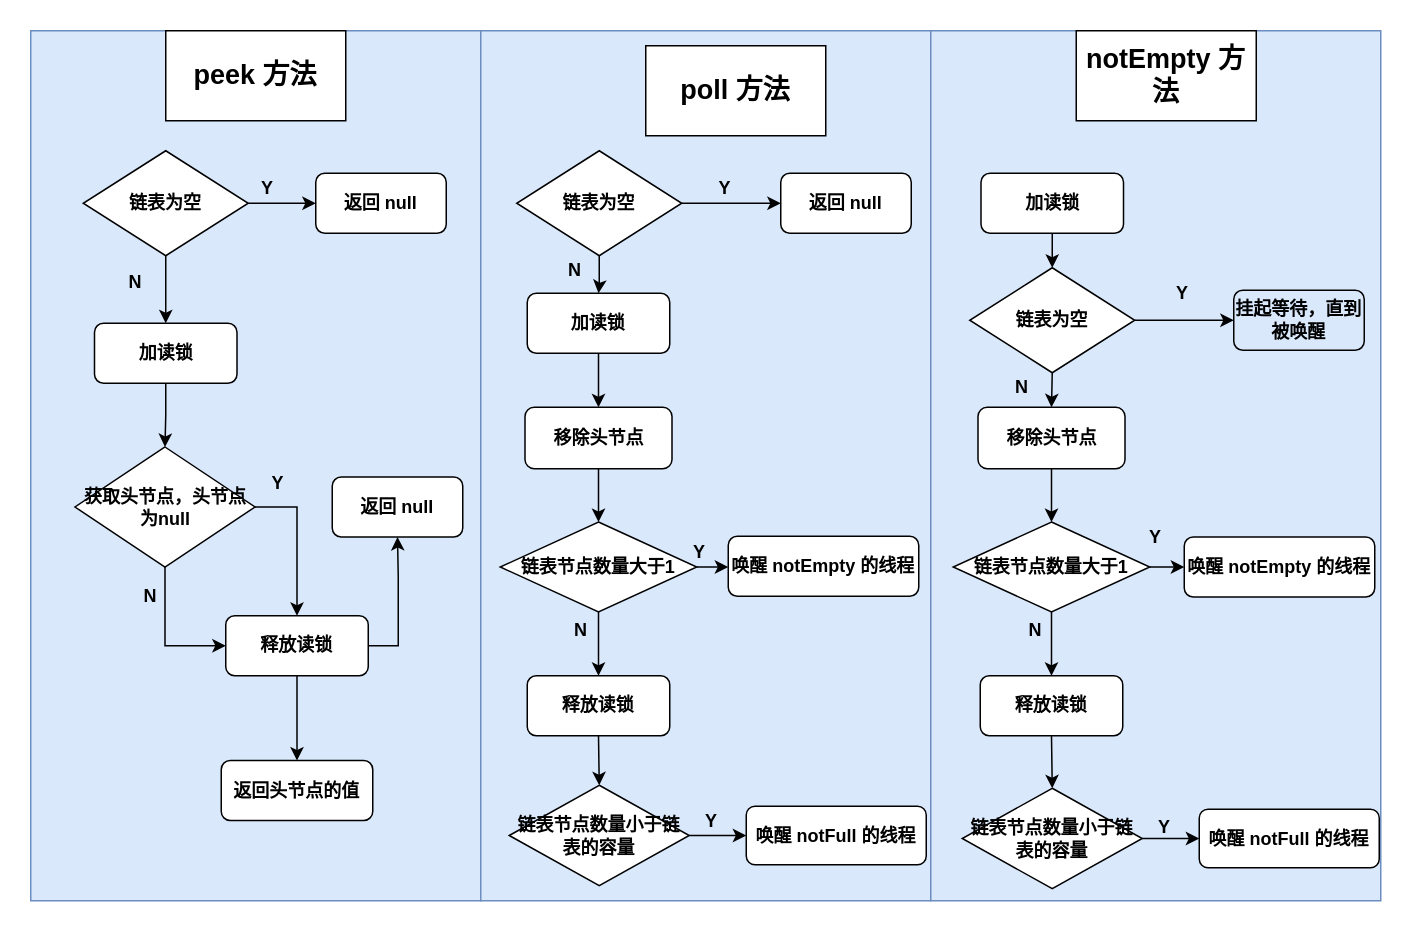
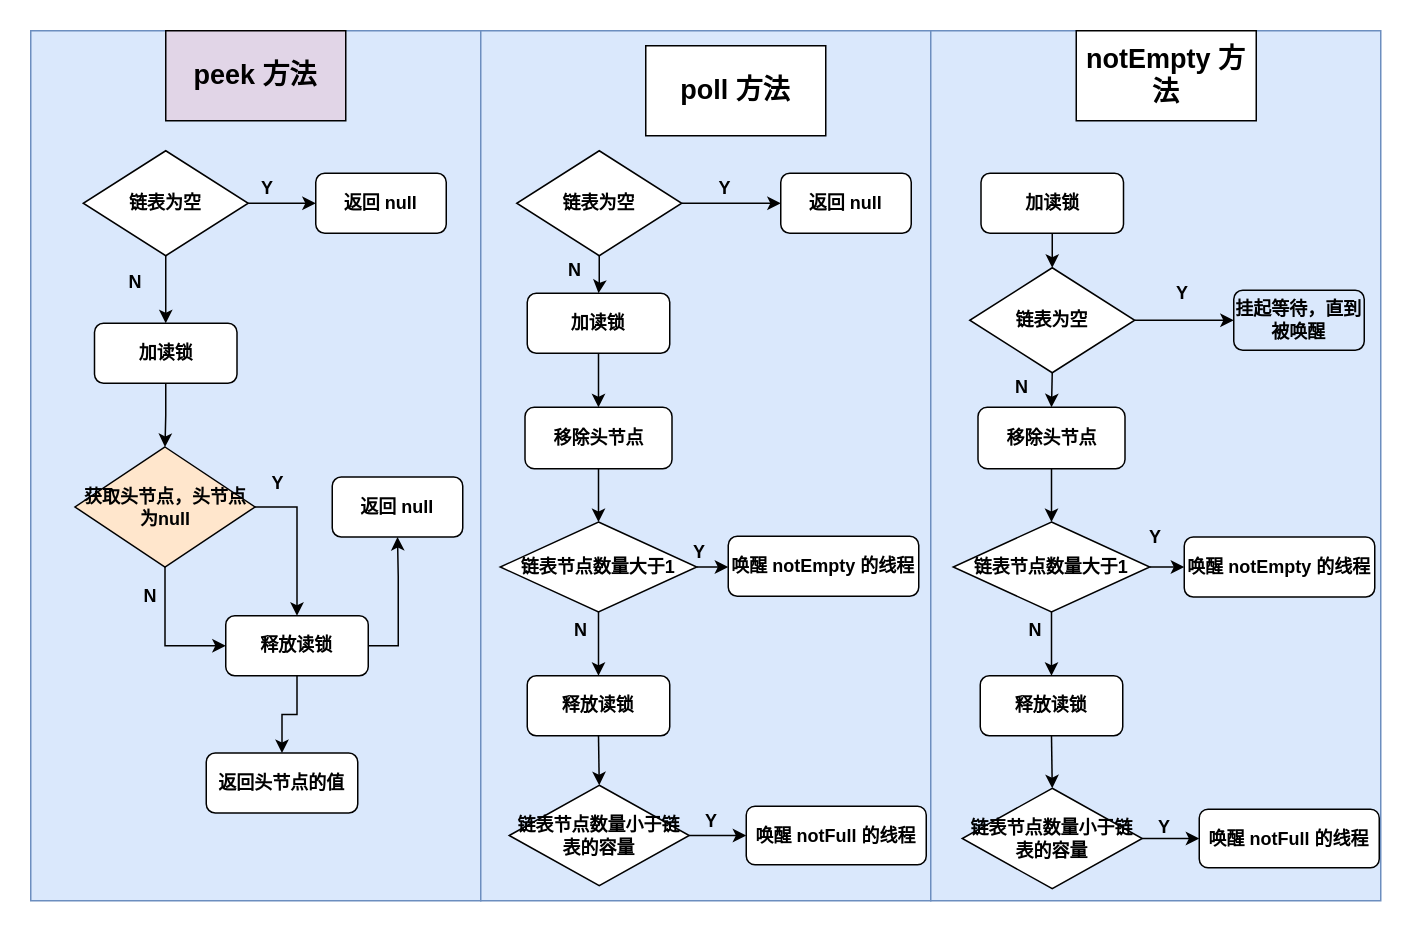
node "peek 方法": fillcolor #ffffff -> #e1d5e7
node "获取头节点，头节点为null": fillcolor #ffffff -> #ffe6cc
node "返回头节点的值": moved (297, 791) -> (282, 783)
